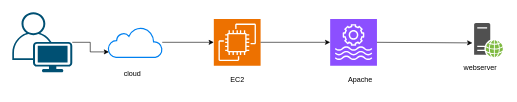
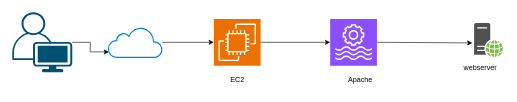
node "cloud": removed
